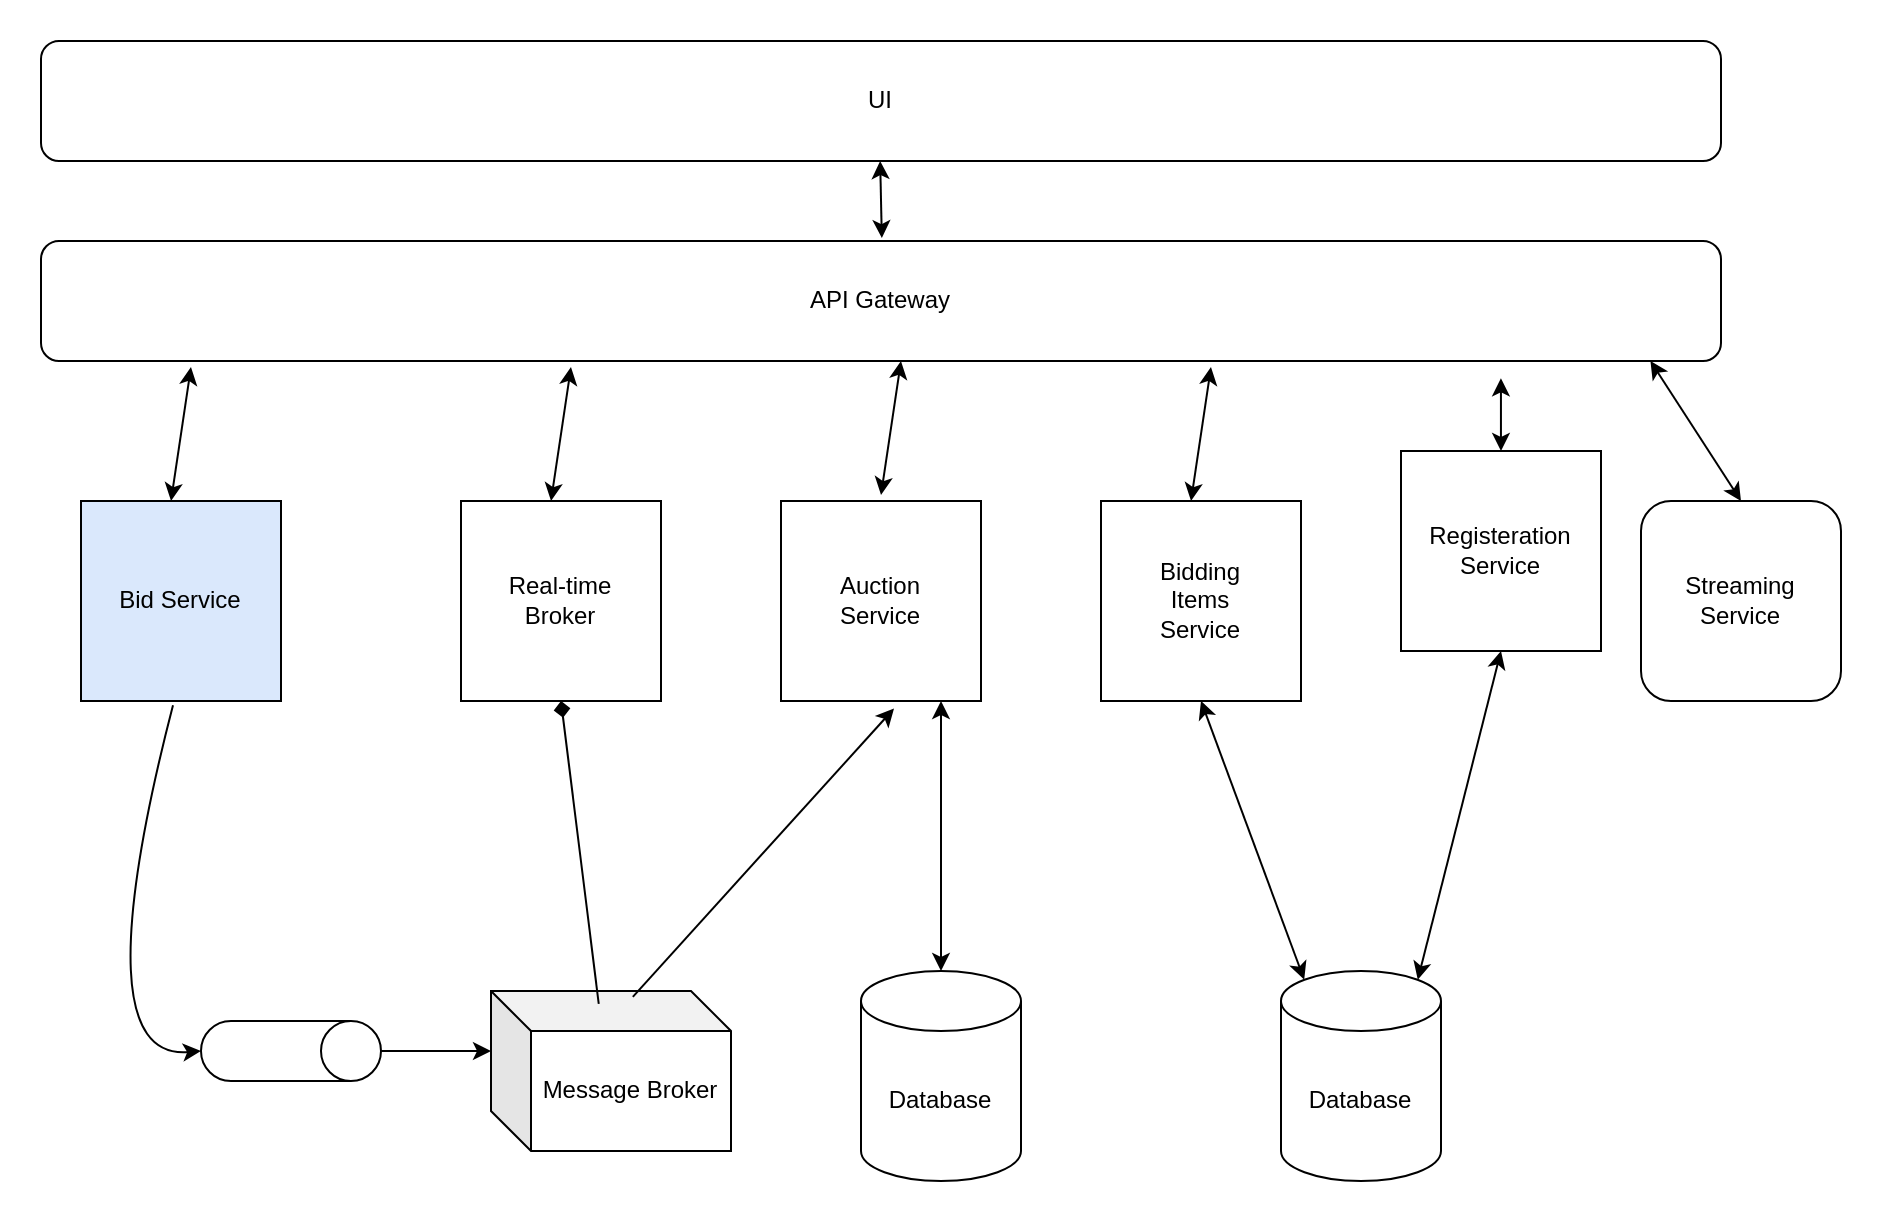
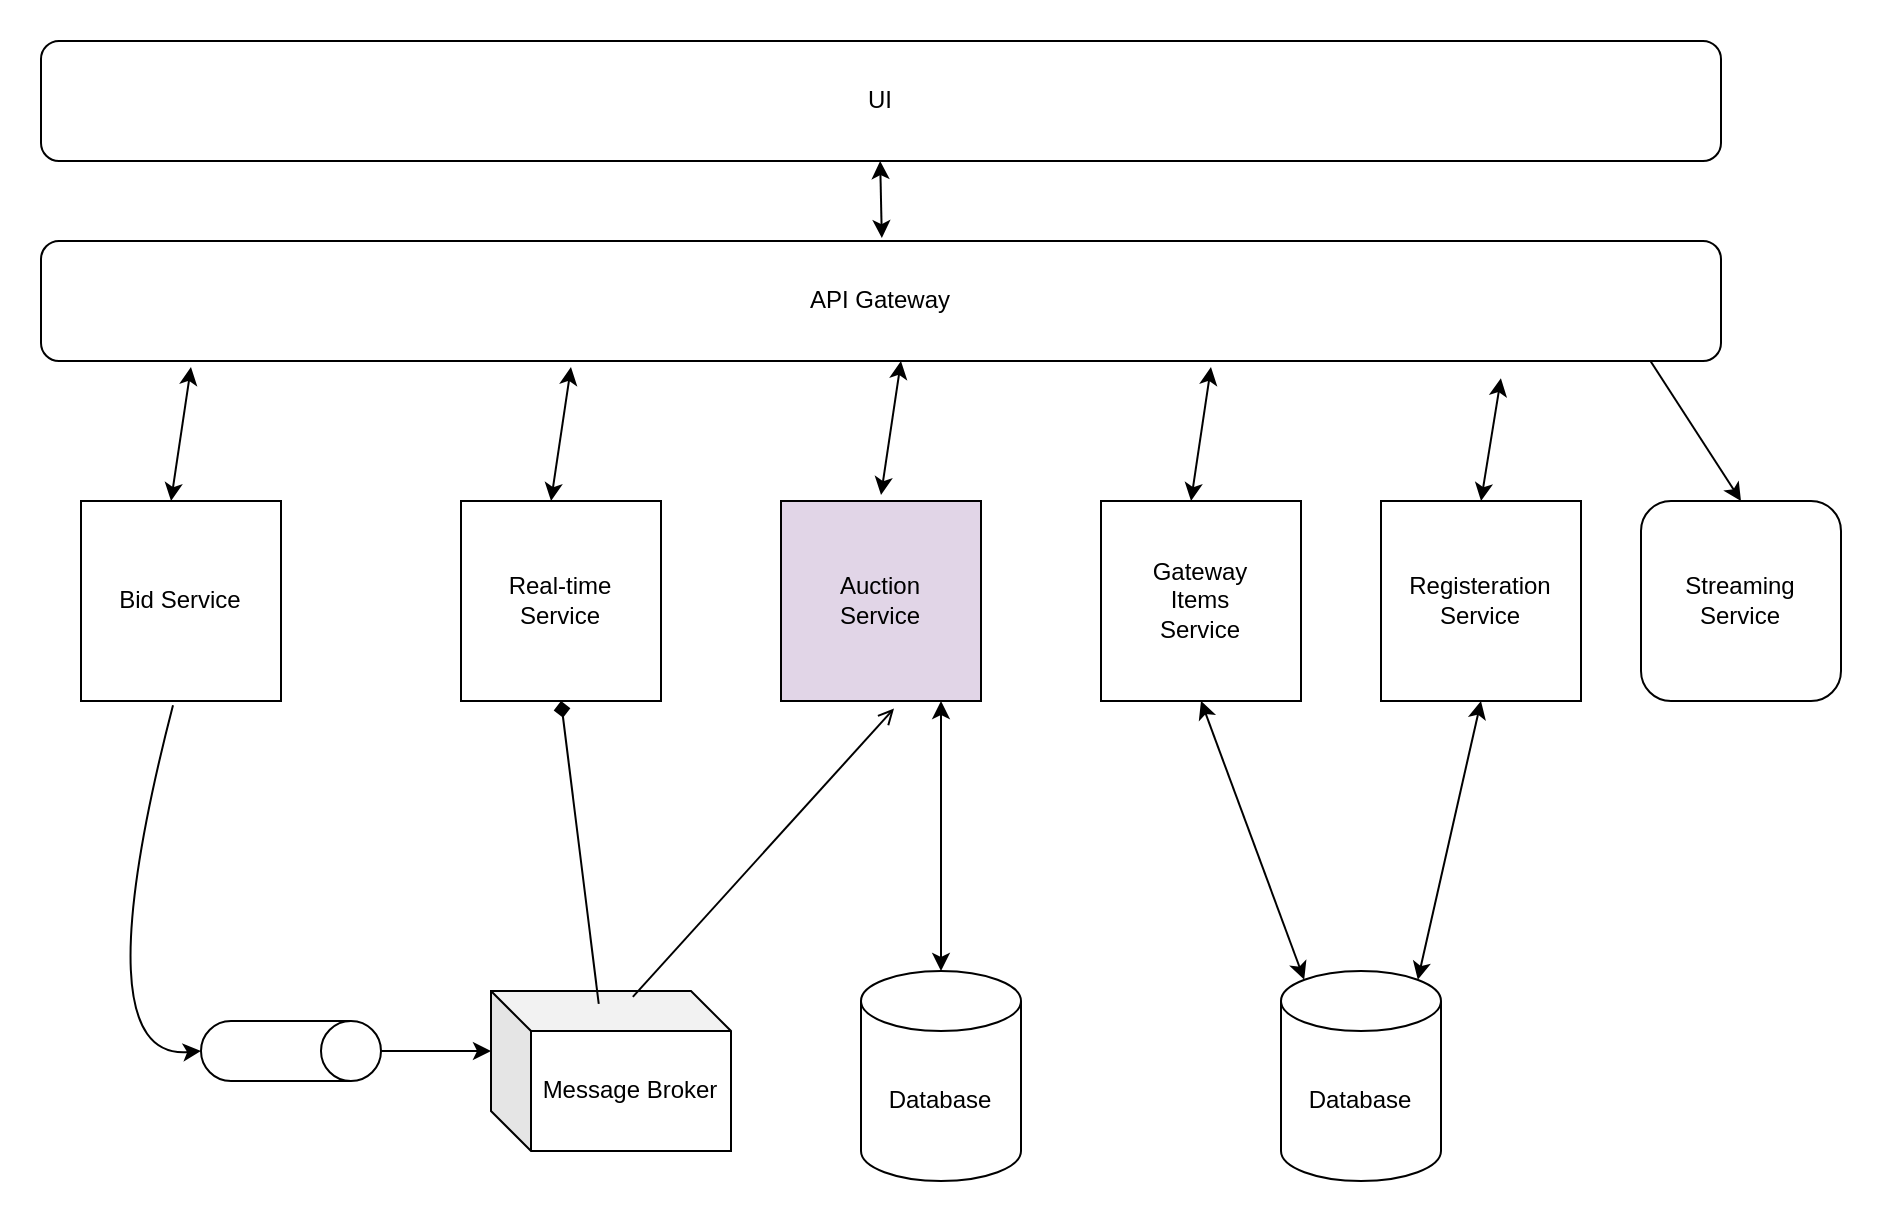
edge "API Gateway" -- "Streaming Service": arrowhead classic -> none
node "Registeration Service": moved (1501, 551) -> (1481, 601)
node "Bid Service": fillcolor #dae8fc -> #ffffff
node "Real-time Broker": label "Real-time Broker" -> "Real-time Service"
node "Auction Service": fillcolor #ffffff -> #e1d5e7
node "Bidding Items Service": label "Bidding Items Service" -> "Gateway Items Service"
edge "Message Broker" -> "Auction Service": arrowhead classic -> open
